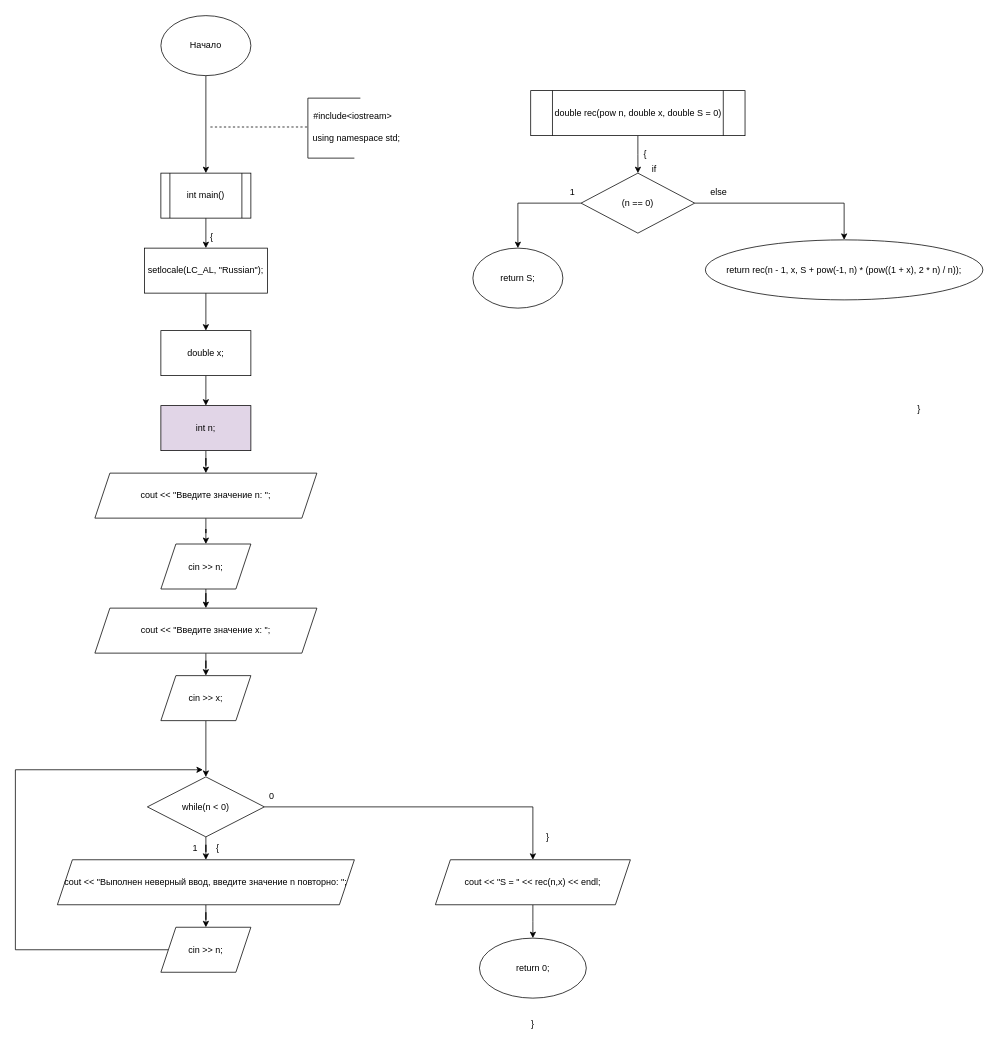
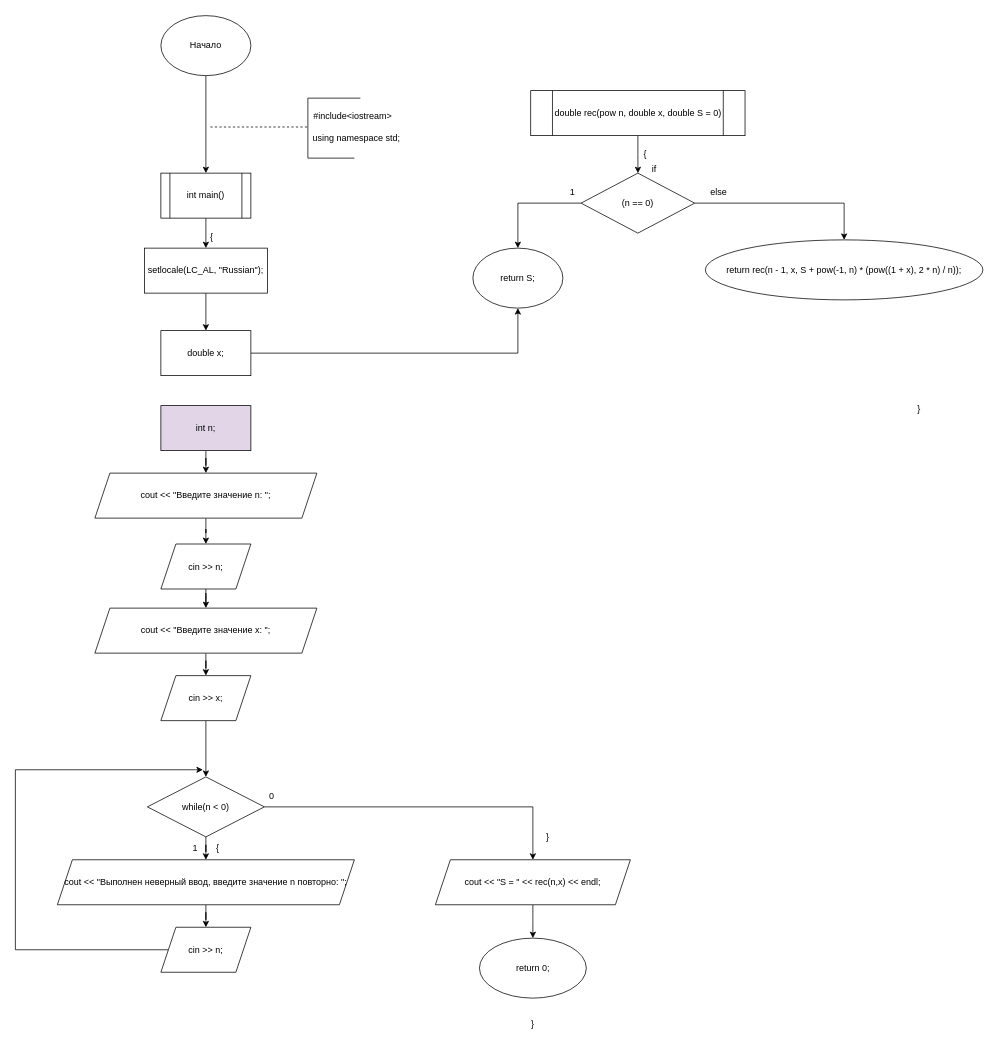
edge "double x;" -> "int n;": now "double x;" -> "return S;"
